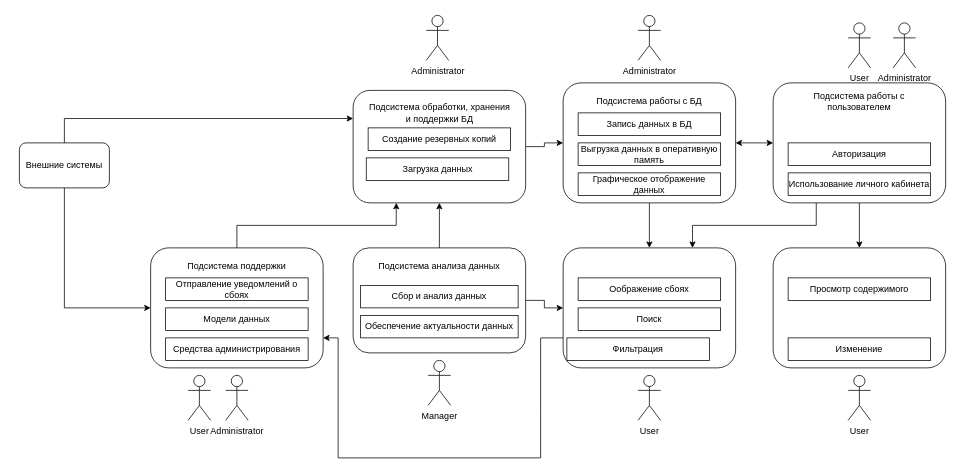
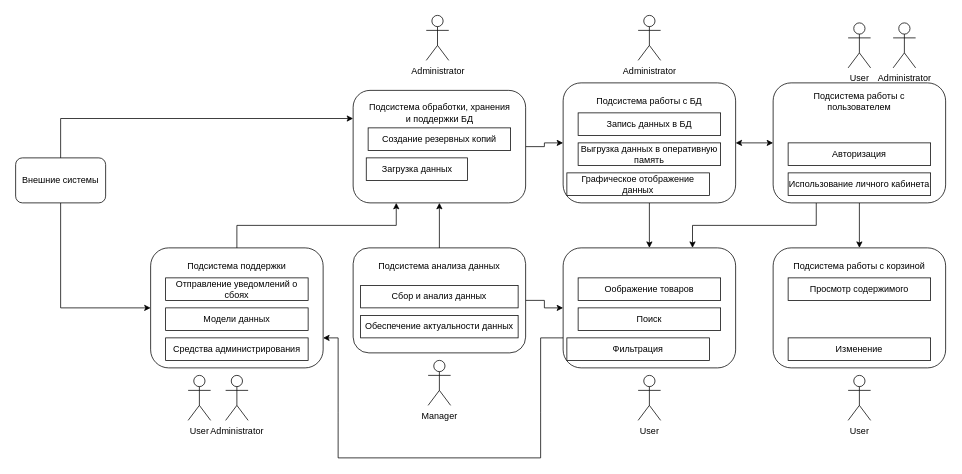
node "Внешние системы": moved (64, 165) -> (60, 180)
node "Загрузка данных": size 143x23 -> 101x23
node "Графическое отображение данных": moved (649, 184) -> (638, 184)
node "Подсистема работы с корзиной": added
node "Оображение сбоях": label "Оображение сбоях" -> "Оображение товаров"
